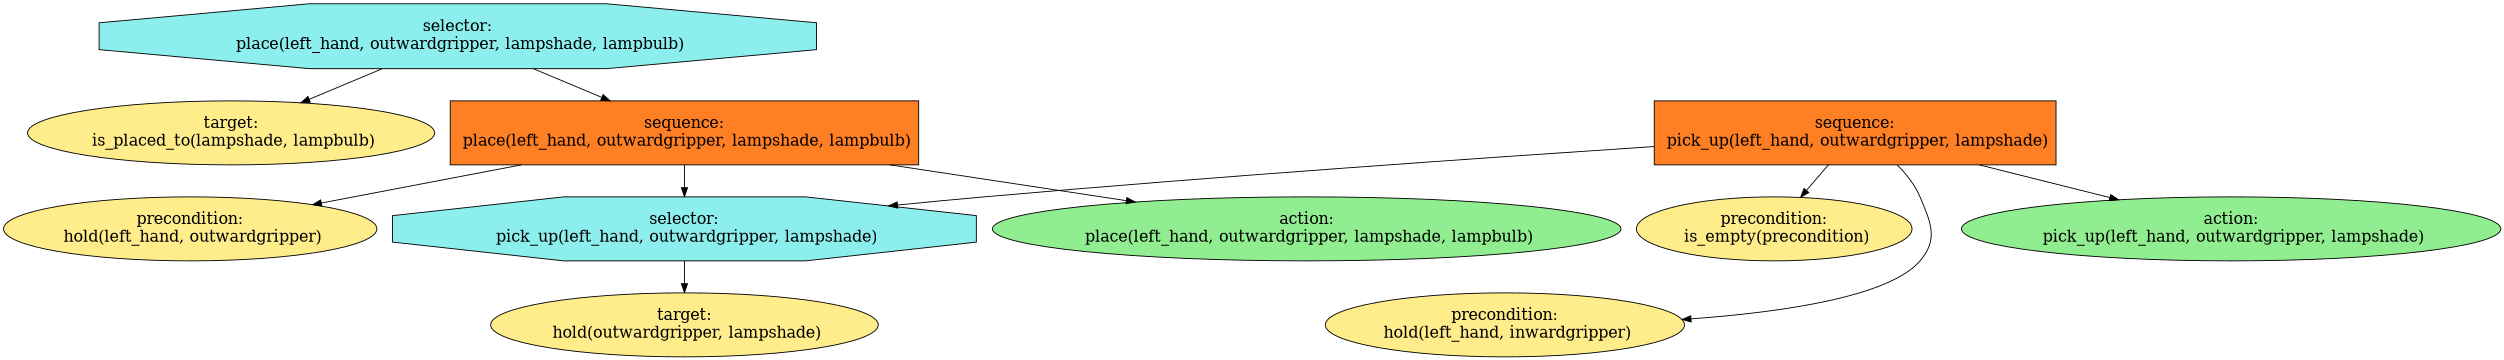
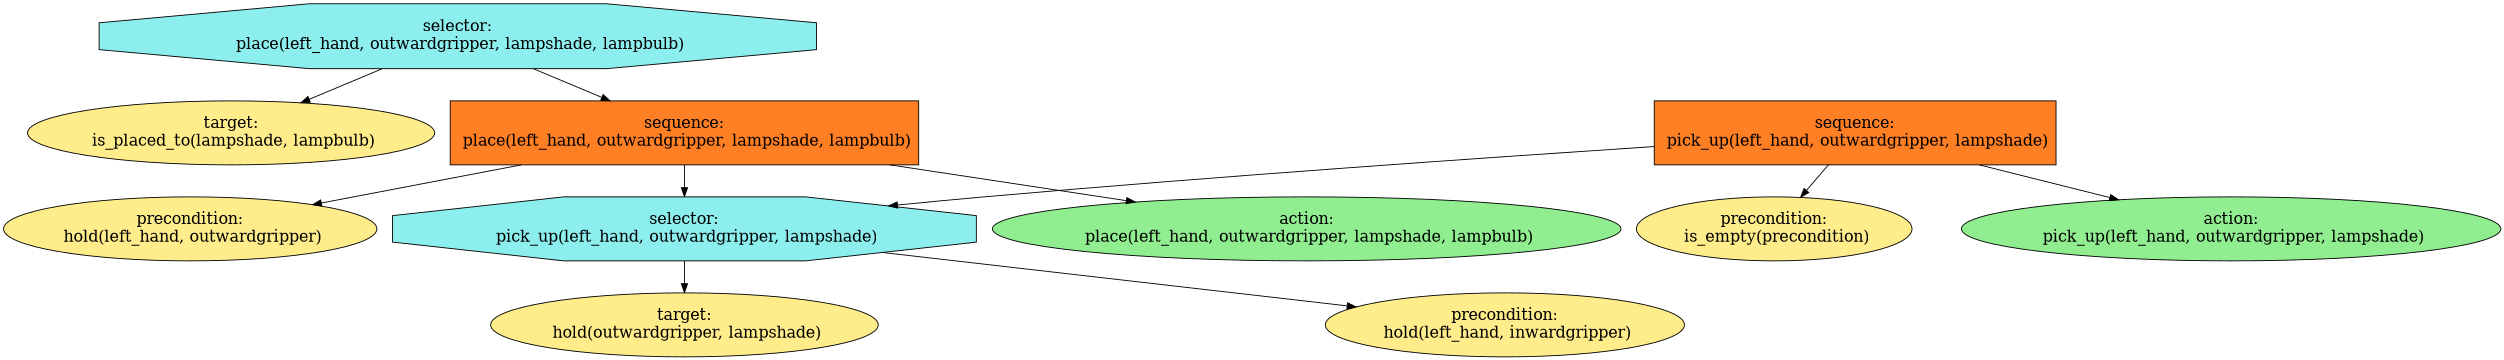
edge "sequence: pick_up(left_hand, outwardgripper, lampshade)" -> "precondition: hold(left_hand, inwardgripper)": now "selector: pick_up(left_hand, outwardgripper, lampshade)" -> "precondition: hold(left_hand, inwardgripper)"
